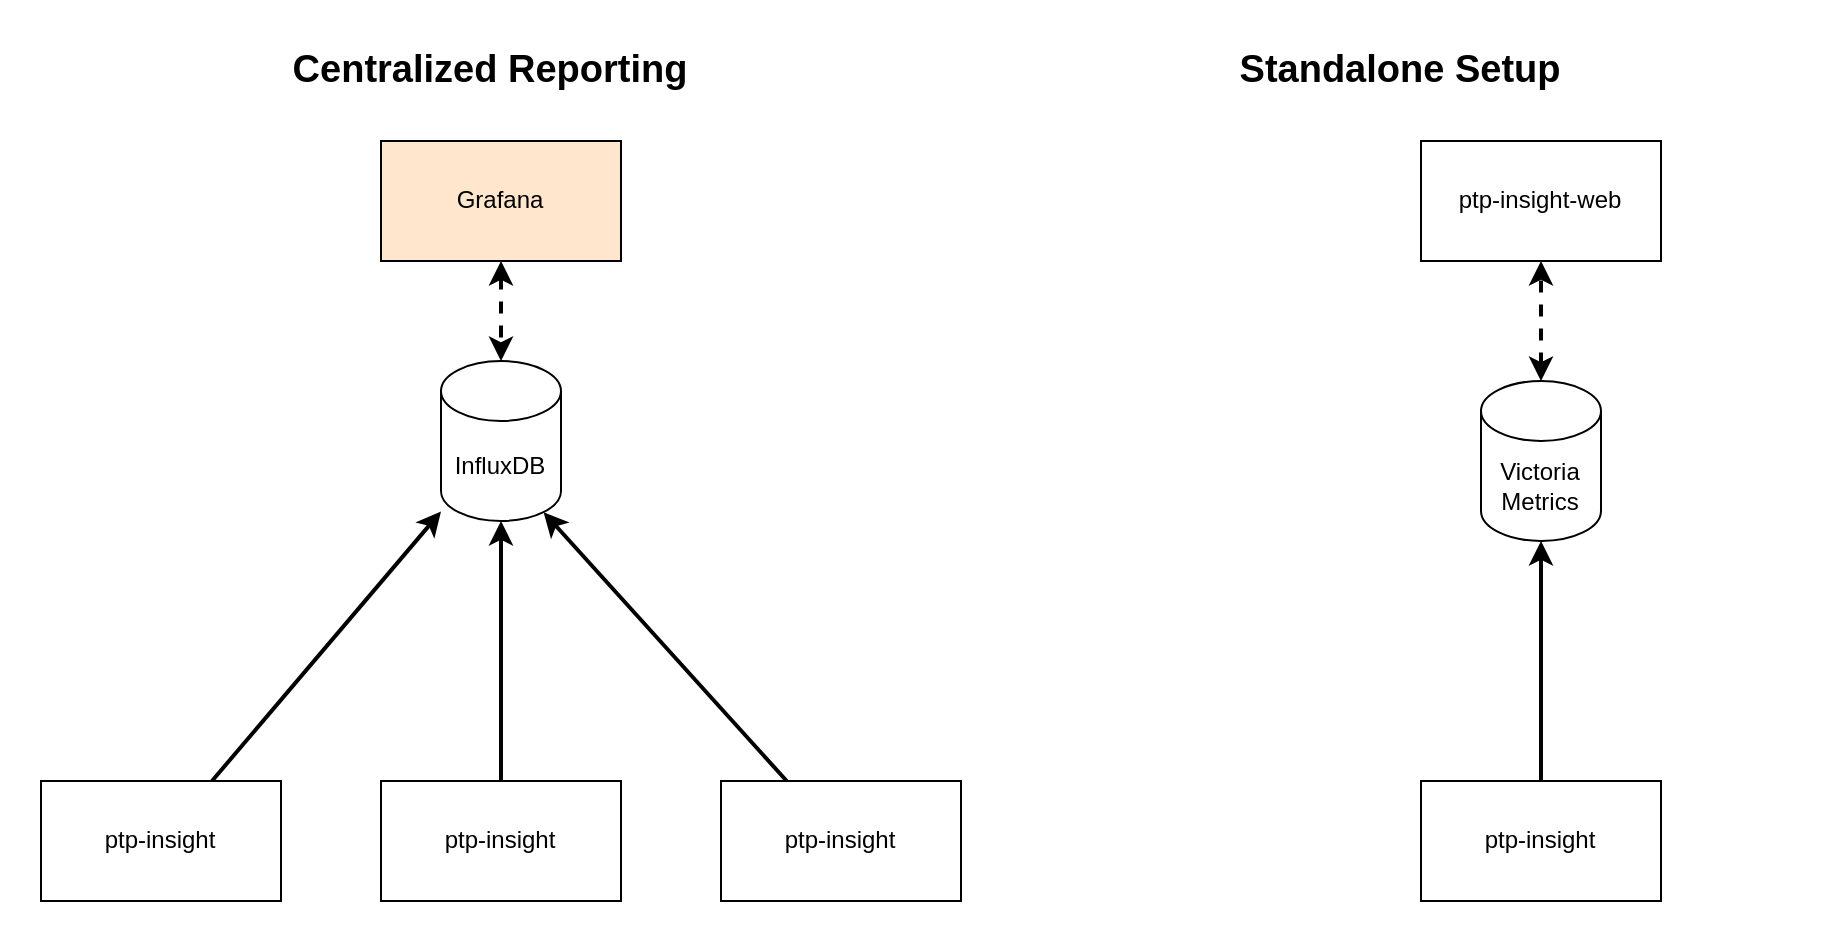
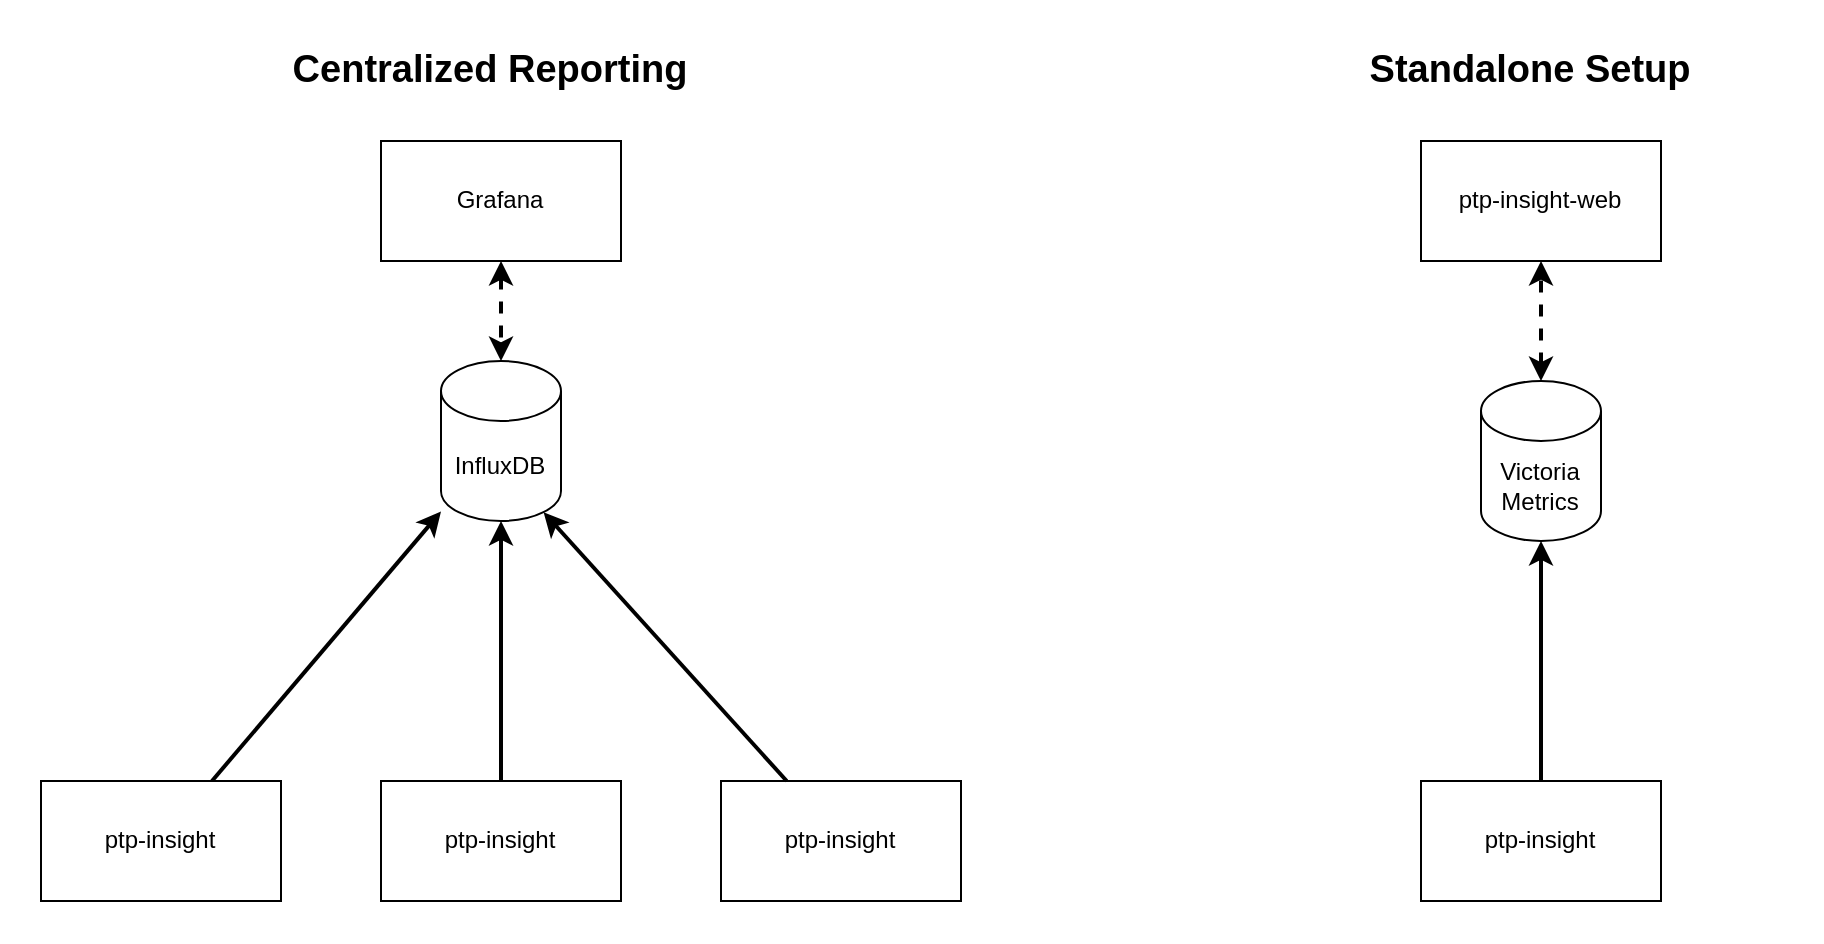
node "Standalone Setup": moved (1401, 71) -> (1531, 71)
node "Grafana": fillcolor #ffe6cc -> #ffffff
